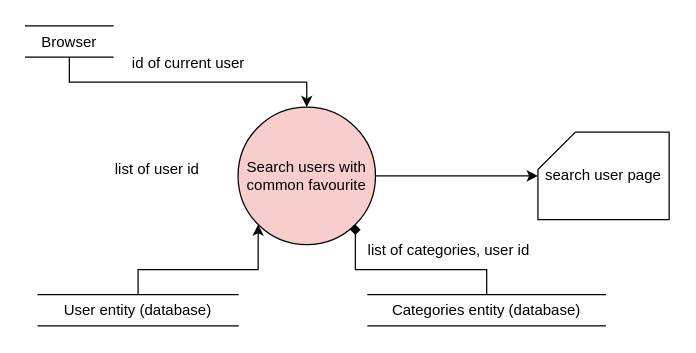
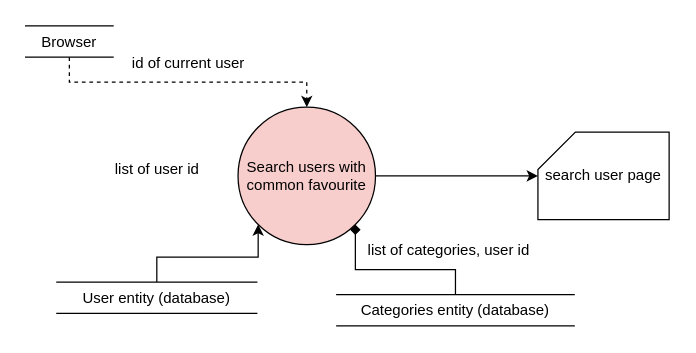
edge "Browser" -> "Search users with common favourite": style solid -> dashed
node "User entity (database)": moved (138, 310) -> (157, 298)
node "Categories entity (database)": moved (487, 310) -> (456, 310)
